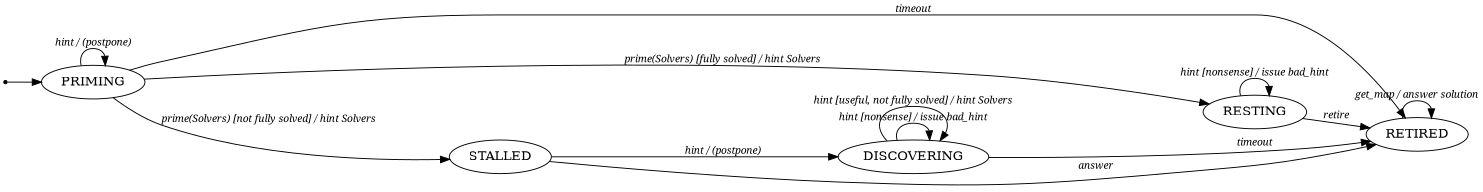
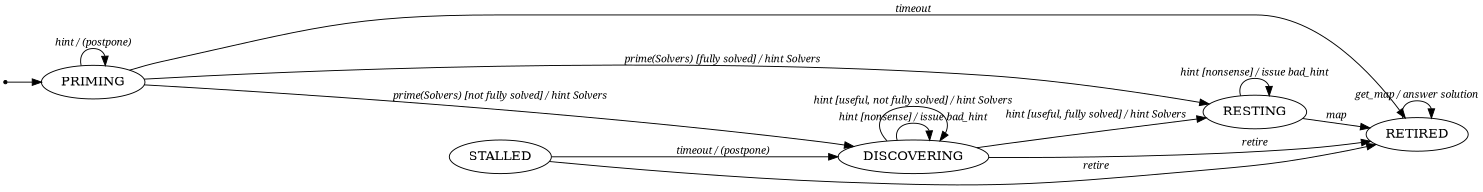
edge "RESTING" -> "RETIRED": label "retire" -> "map"
edge "DISCOVERING" -> "RESTING": added, label "hint [useful, fully solved] / hint Solvers"
edge "DISCOVERING" -> "RETIRED": label "timeout" -> "retire"
edge "PRIMING" -> "STALLED": now "PRIMING" -> "DISCOVERING"
edge "STALLED" -> "DISCOVERING": label "hint / (postpone)" -> "timeout / (postpone)"
edge "STALLED" -> "RETIRED": label "answer" -> "retire"
